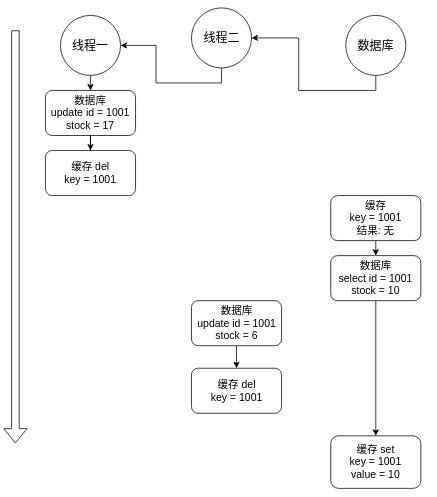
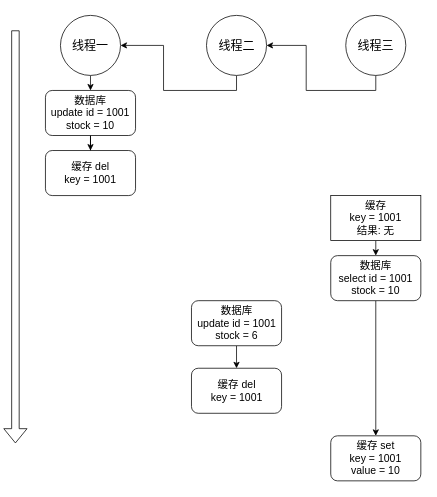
node "线程二": moved (221, 38) -> (236, 45)
node "数据库": label "数据库" -> "线程三"
node "数据库 update id = 1001 stock = 17": label "数据库 update id = 1001 stock = 17" -> "数据库 update id = 1001 stock = 10"
node "缓存 key = 1001 结果: 无": shape rounded rectangle -> rectangle
node "缓存 set key = 1001 value = 10": size 90x53 -> 90x45
